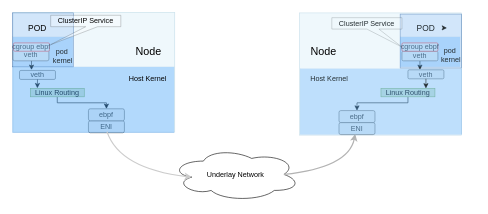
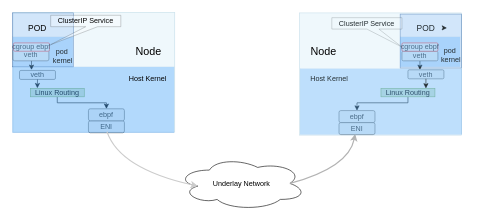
node "Underlay Network": moved (236, 175) -> (242, 184)
